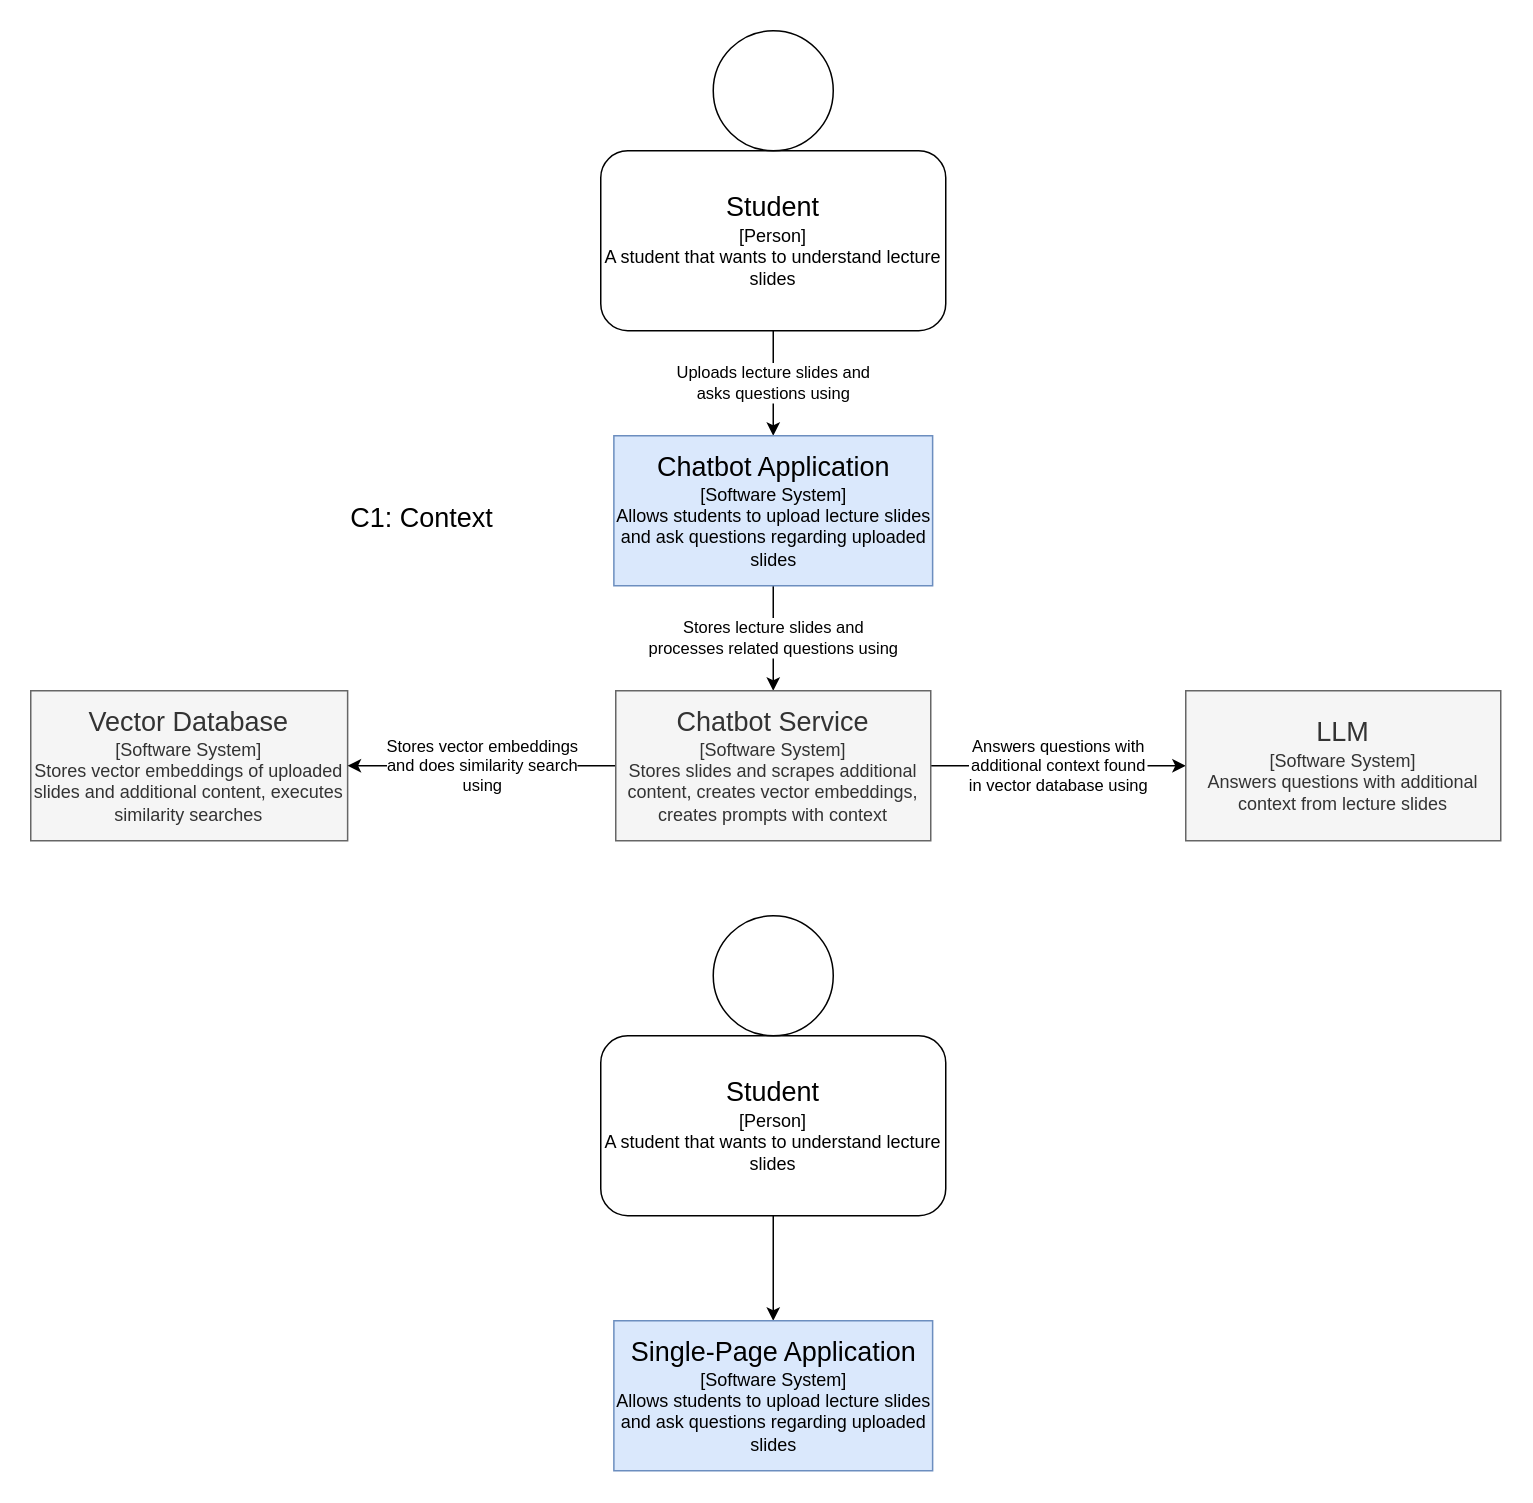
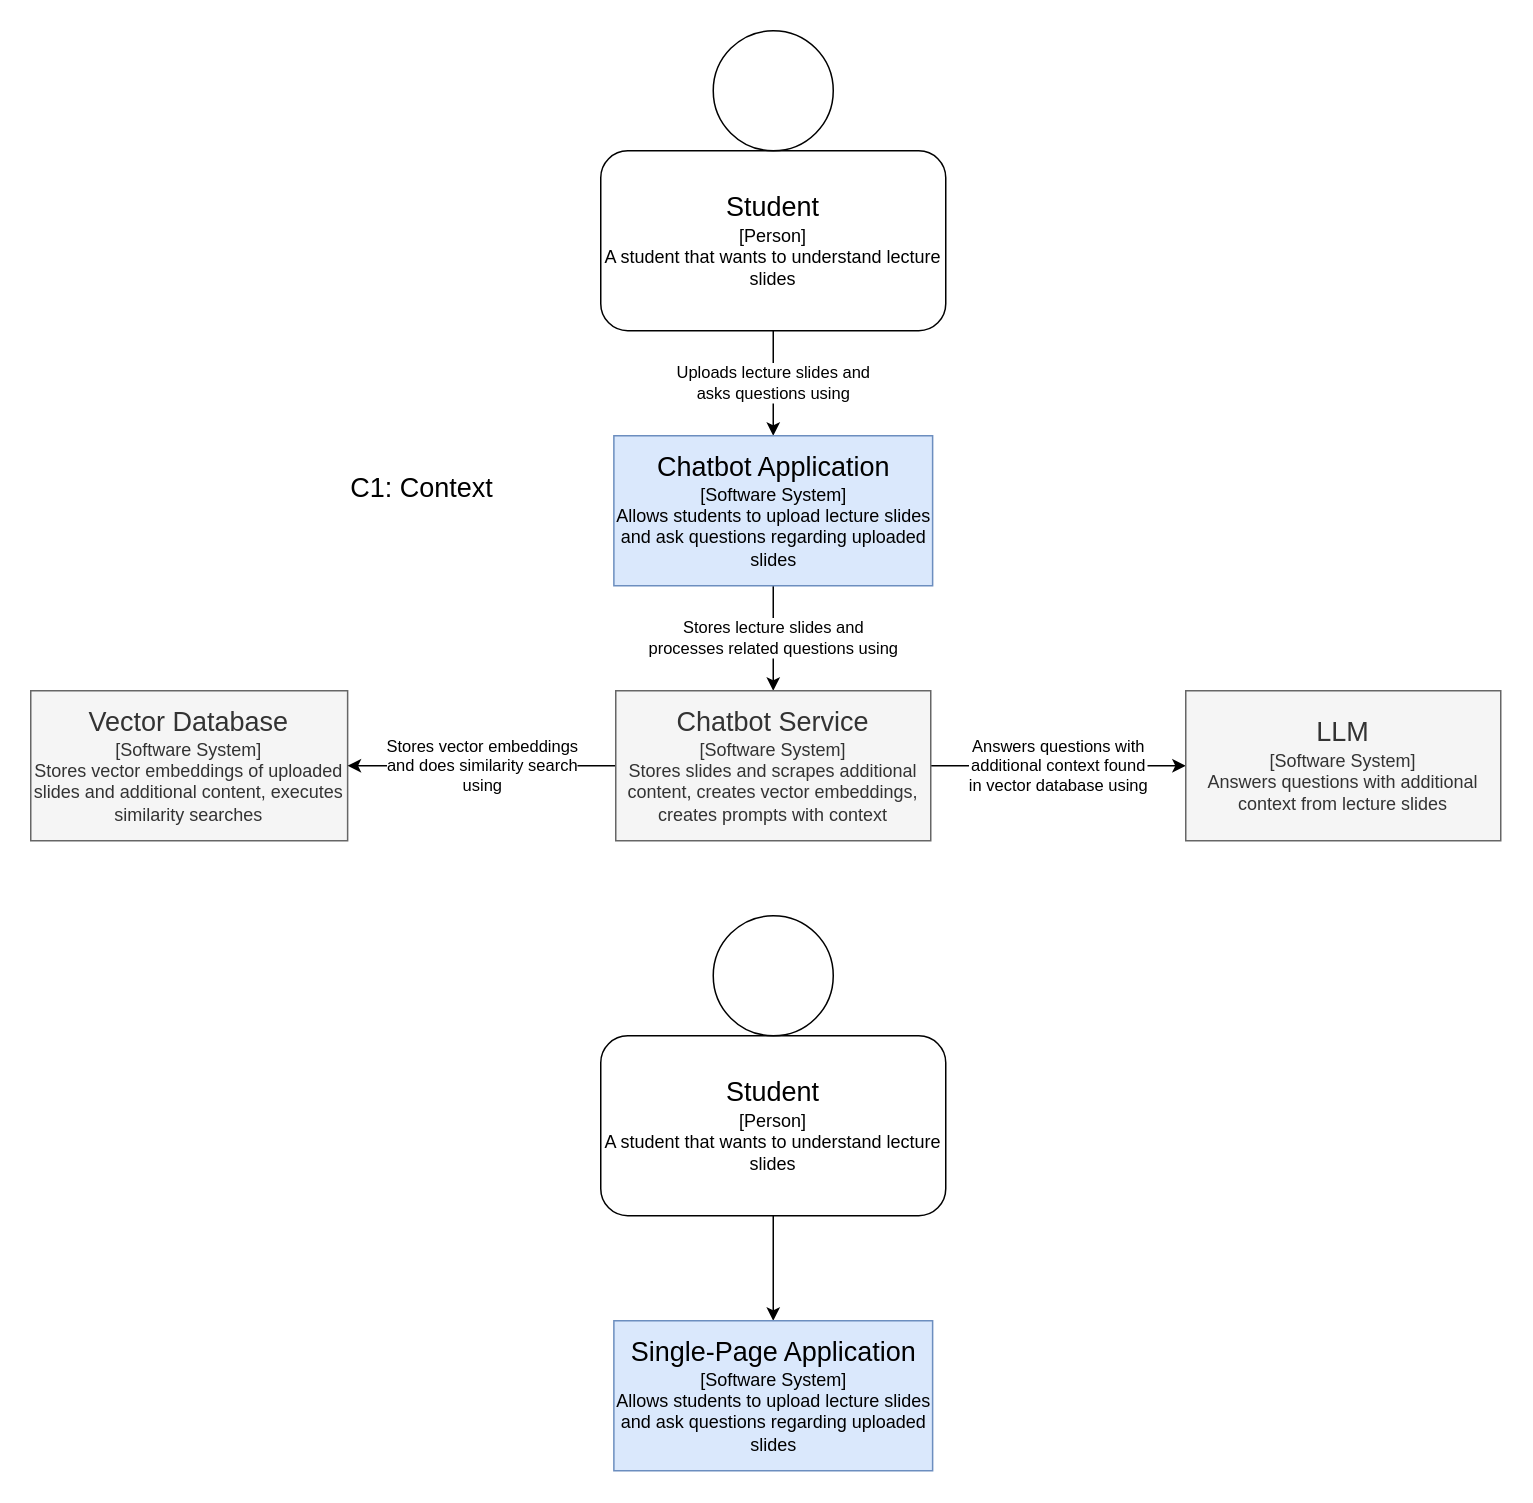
node "C1: Context": moved (423, 518) -> (423, 488)
